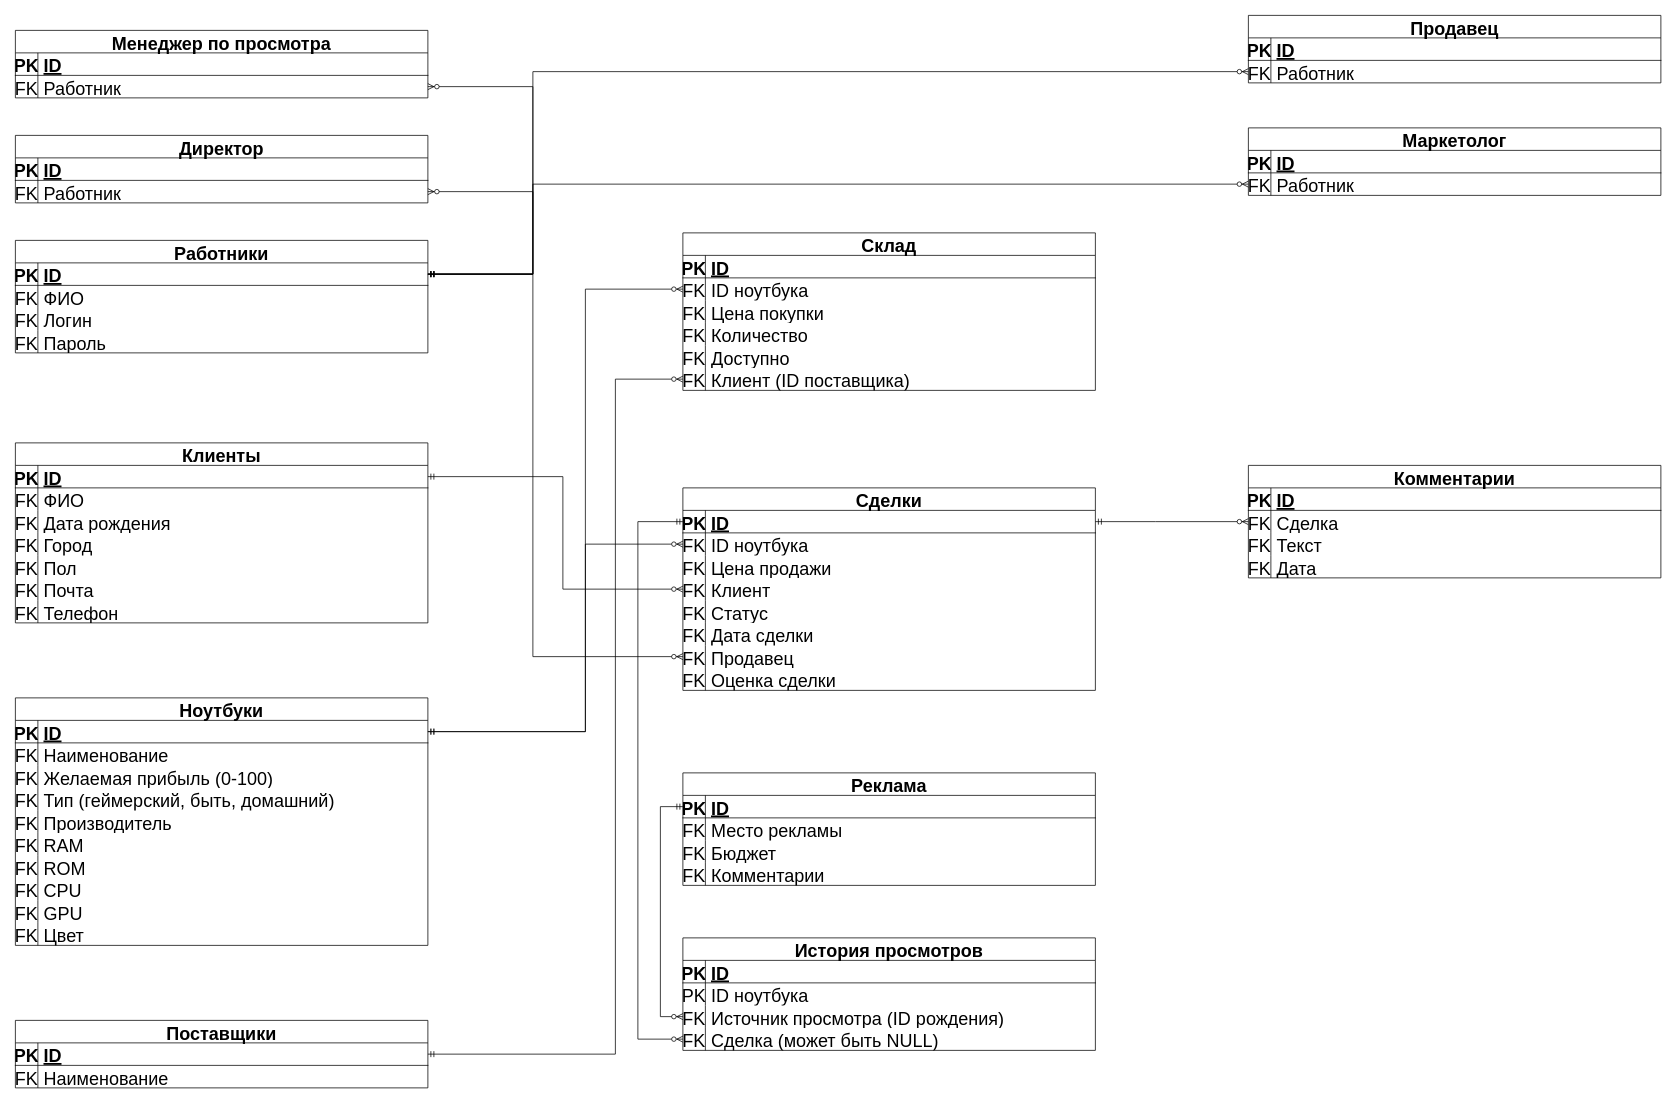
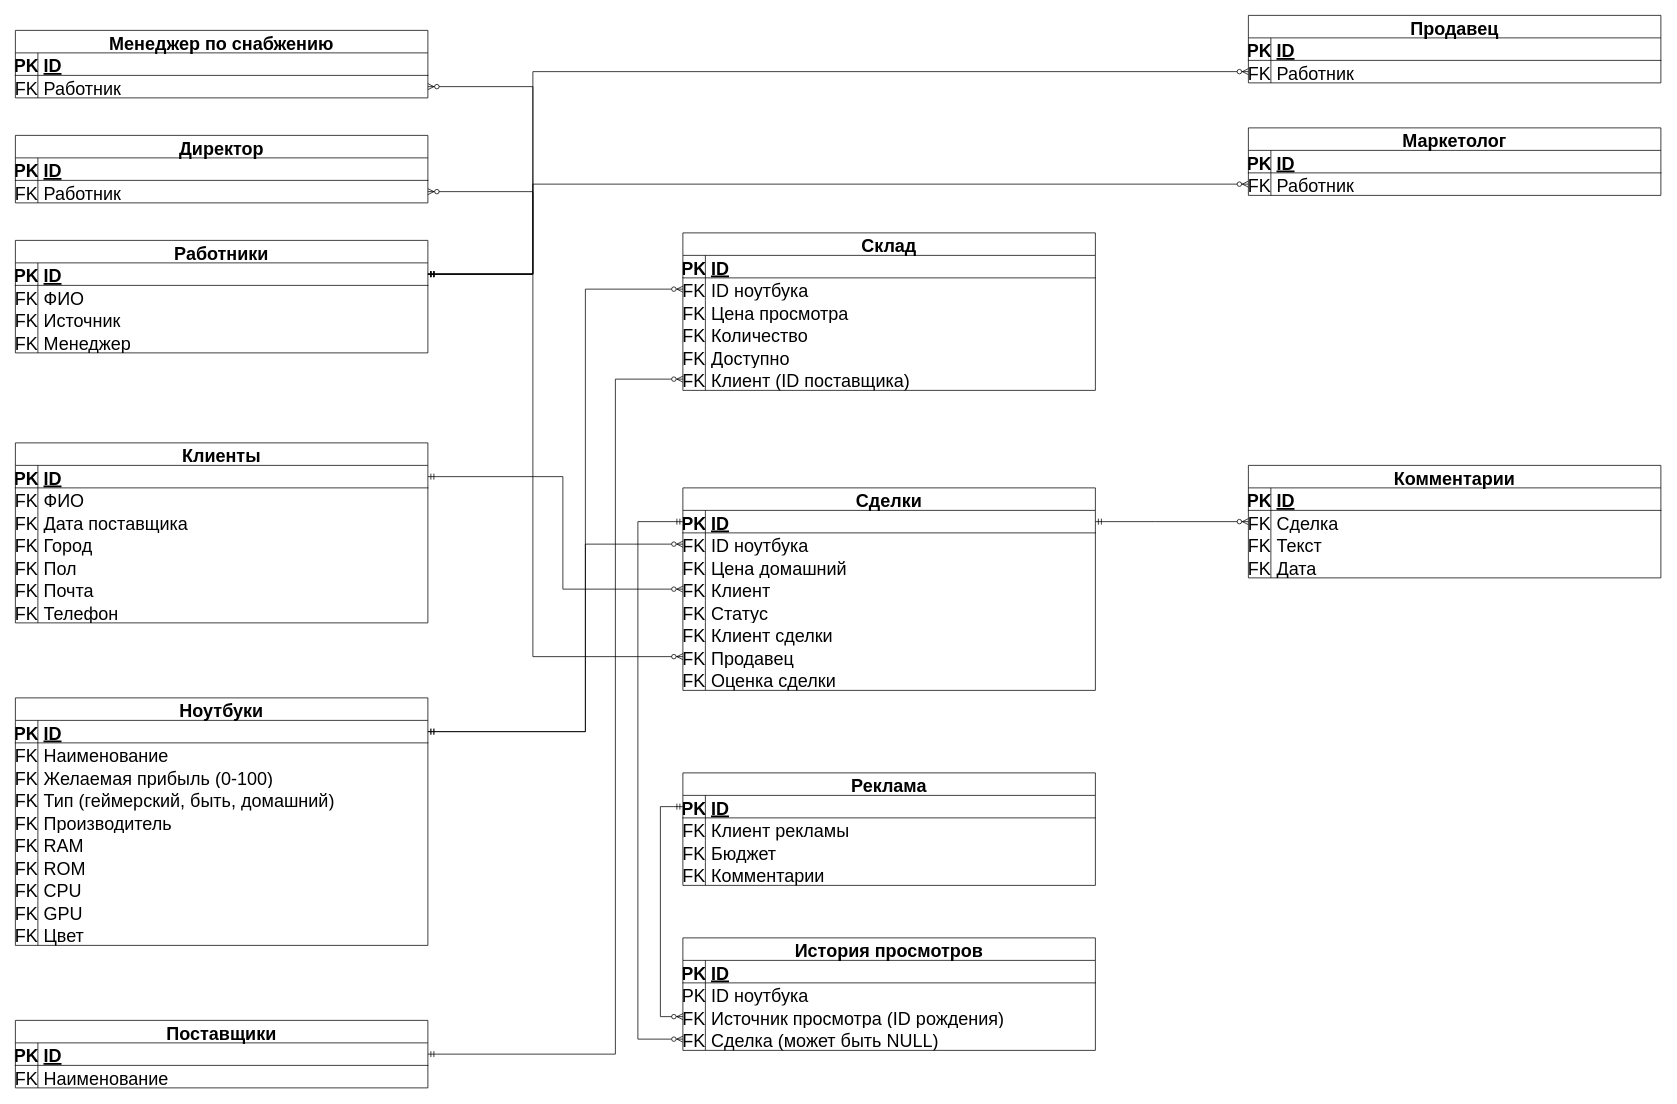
node "Менеджер по просмотра": label "Менеджер по просмотра" -> "Менеджер по снабжению"
node "Цена покупки": label "Цена покупки" -> "Цена просмотра"
node "Логин": label "Логин" -> "Источник"
node "Пароль": label "Пароль" -> "Менеджер"
node "Дата рождения": label "Дата рождения" -> "Дата поставщика"
node "Цена продажи": label "Цена продажи" -> "Цена домашний"
node "Дата сделки": label "Дата сделки" -> "Клиент сделки"
node "Место рекламы": label "Место рекламы" -> "Клиент рекламы"
